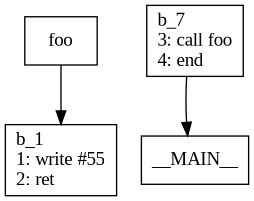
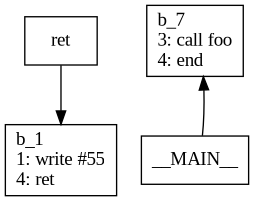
node "foo": label "foo" -> "ret"
edge "b_7 3: call foo 4: end" -> "__MAIN__": reversed
node "b_1 1: write #55 2: ret": label "b_1 1: write #55 2: ret" -> "b_1 1: write #55 4: ret"
